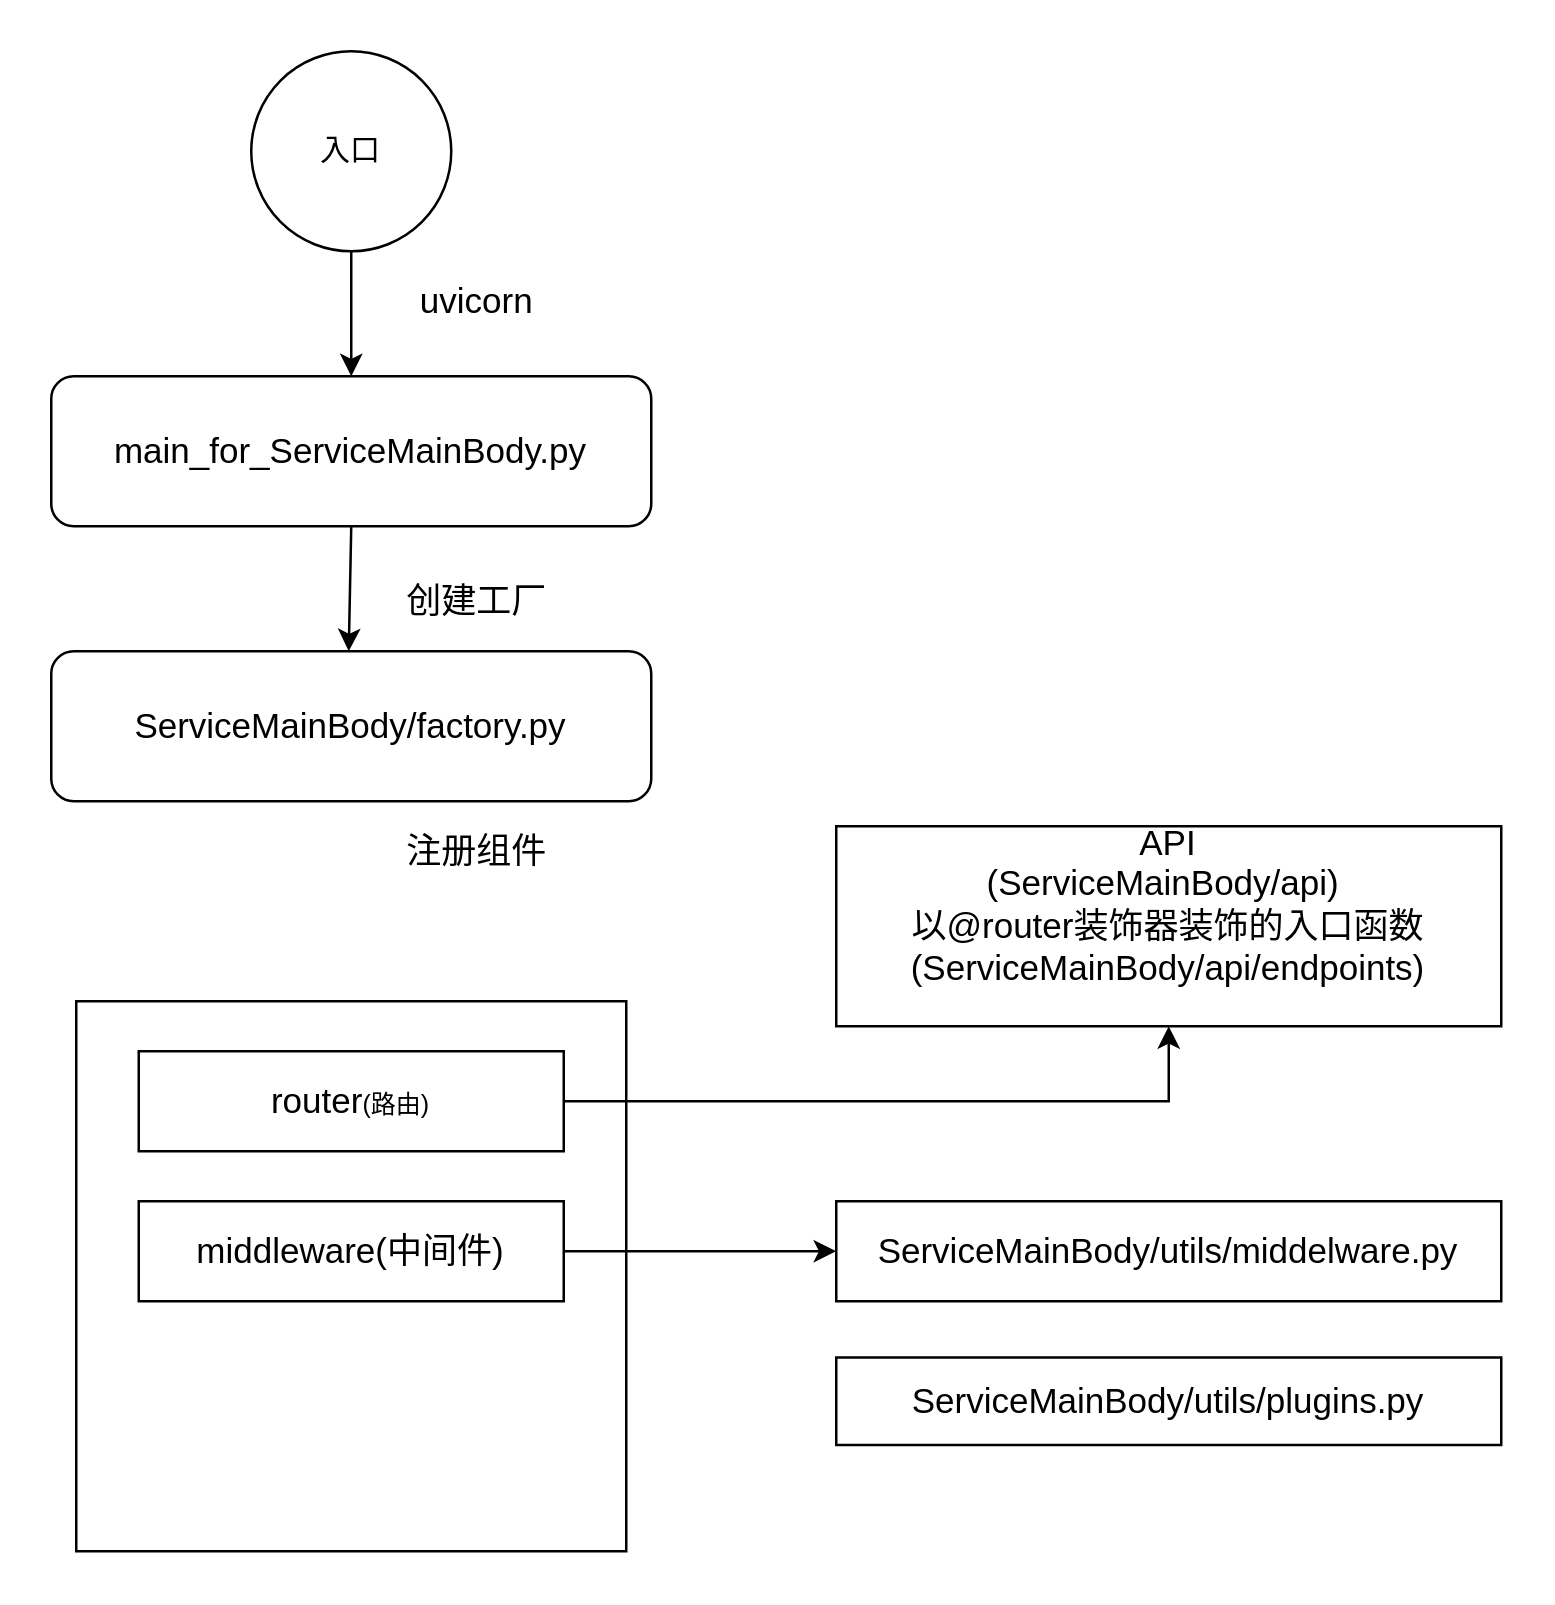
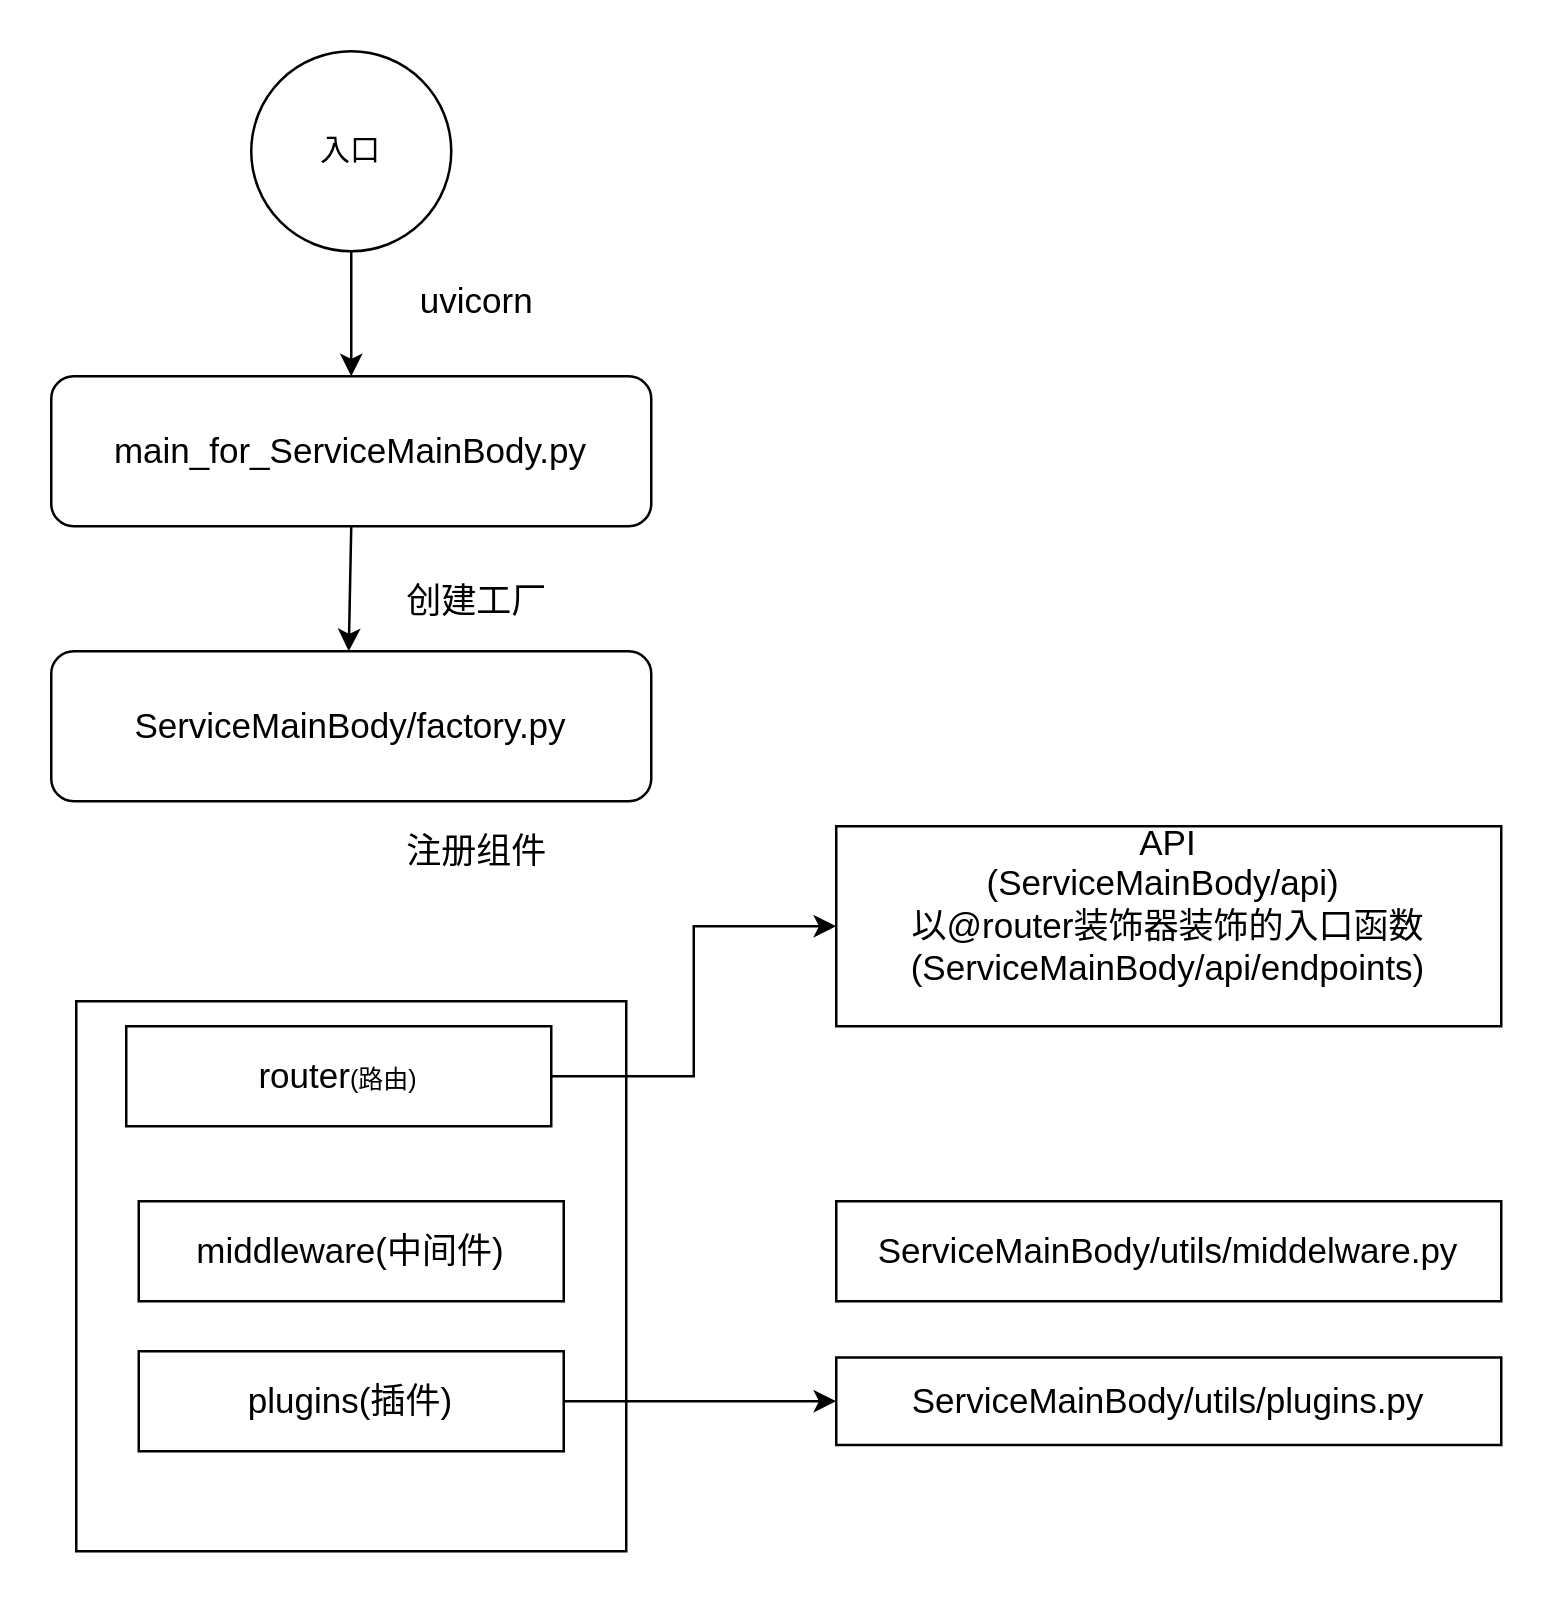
node "router(路由)": moved (351, 1101) -> (339, 1076)
edge "middleware(中间件)" -> "ServiceMainBody/utils/middelware.py": removed
node "plugins(插件)": added
edge "plugins(插件)" -> "ServiceMainBody/utils/plugins.py": added
